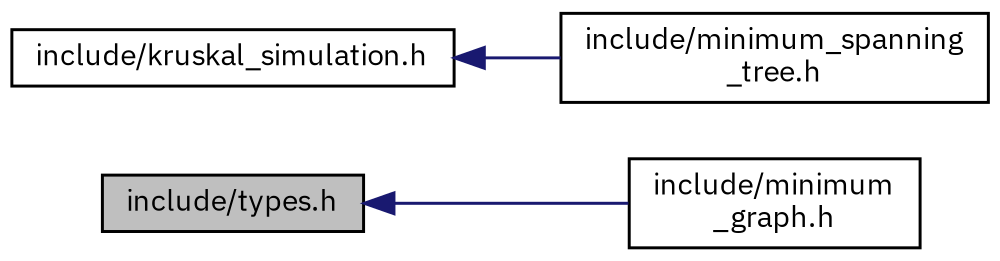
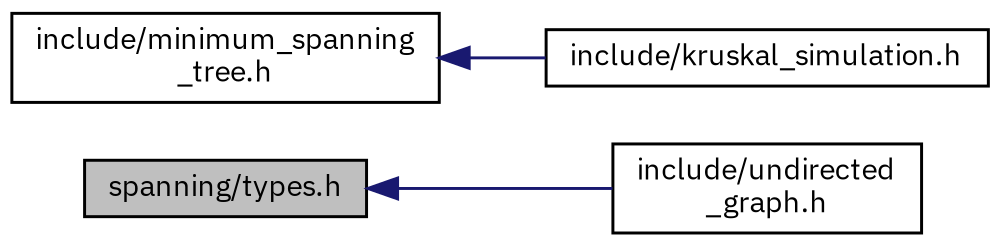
edge "include/minimum_spanning _tree.h" -> "include/kruskal_simulation.h": reversed
node "include/types.h": label "include/types.h" -> "spanning/types.h"
node "include/minimum _graph.h": label "include/minimum _graph.h" -> "include/undirected _graph.h"
